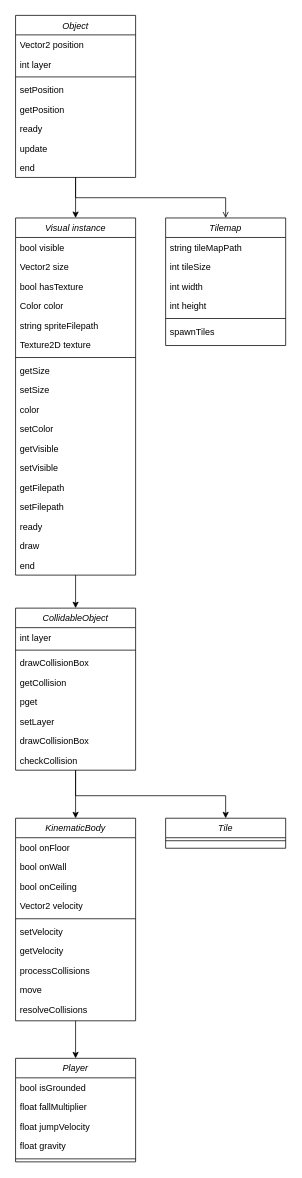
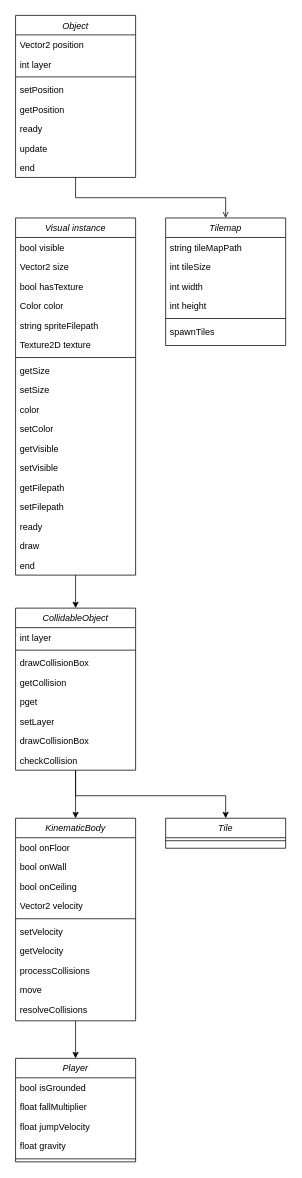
edge "Object" -> "Visual instance": removed
